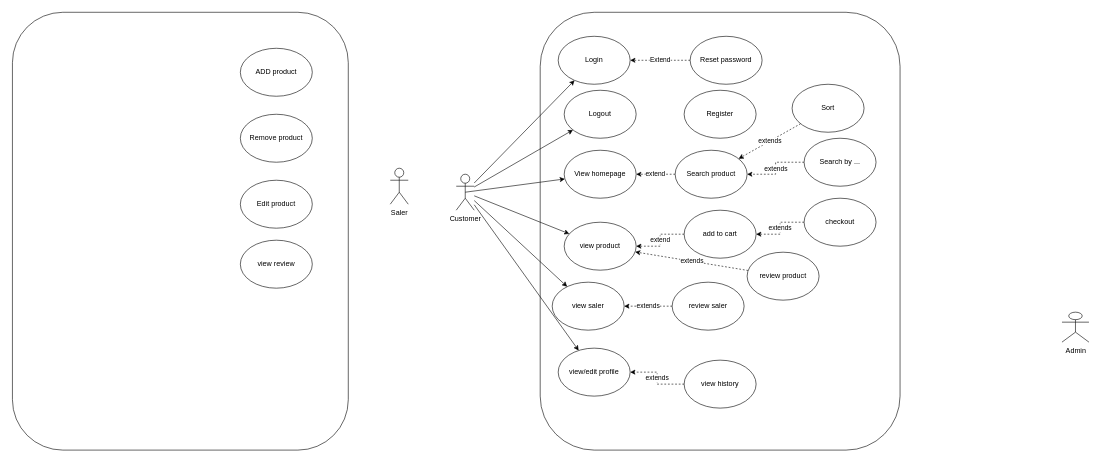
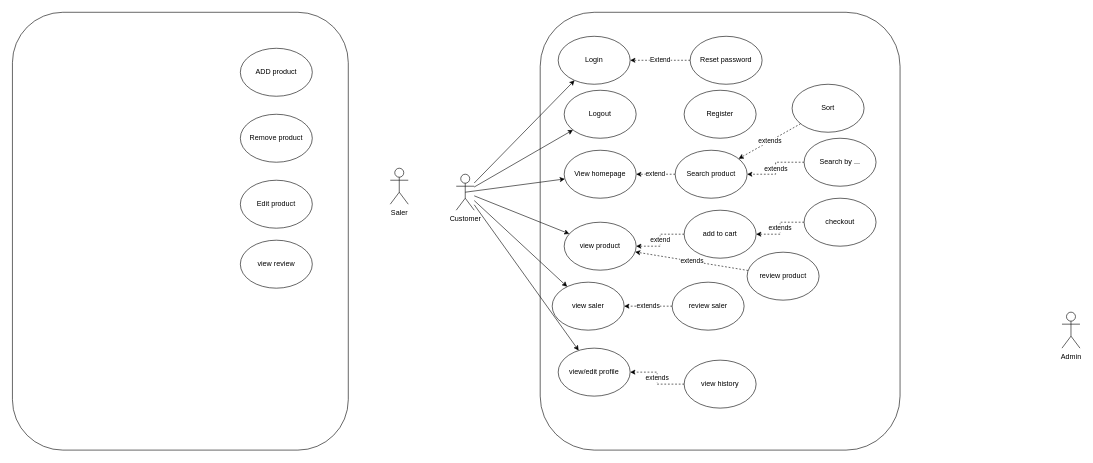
node "Admin": size 27x30 -> 18x36
